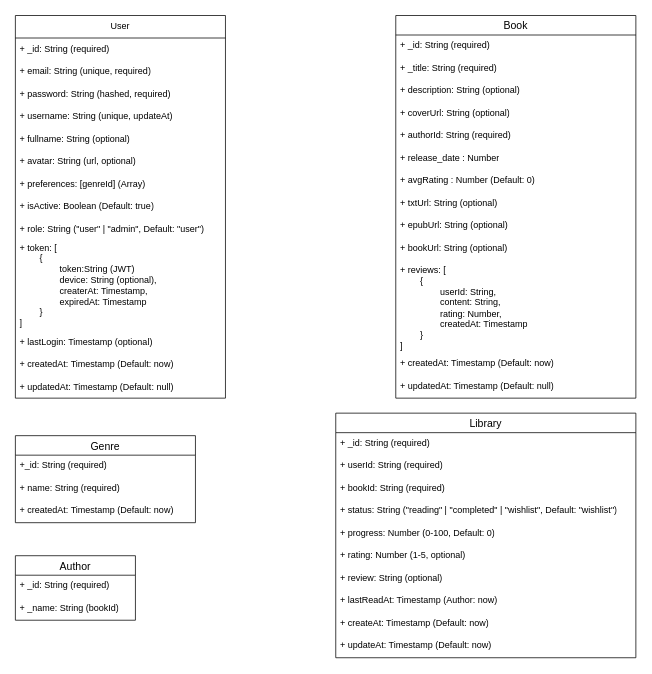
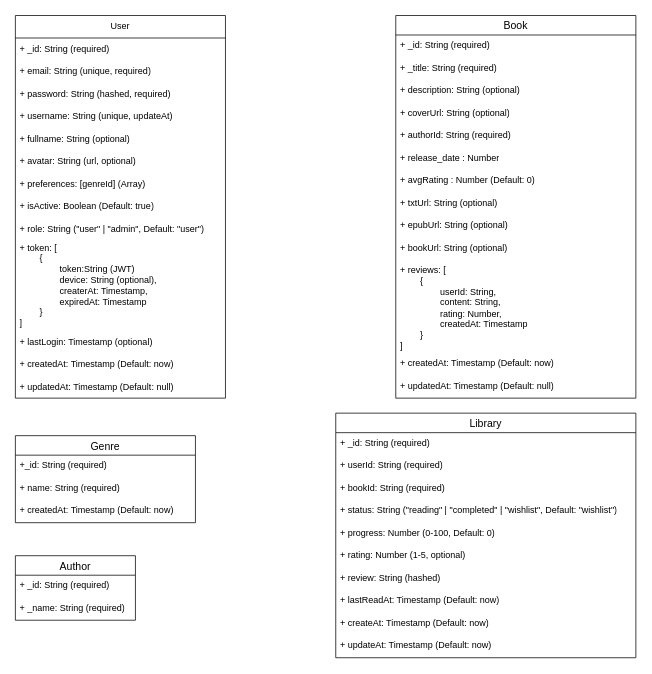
node "+ review: String (optional)": label "+ review: String (optional)" -> "+ review: String (hashed)"
node "+ lastReadAt: Timestamp (Author: now)": label "+ lastReadAt: Timestamp (Author: now)" -> "+ lastReadAt: Timestamp (Default: now)"
node "+ _name: String (bookId)": label "+ _name: String (bookId)" -> "+ _name: String (required)"
